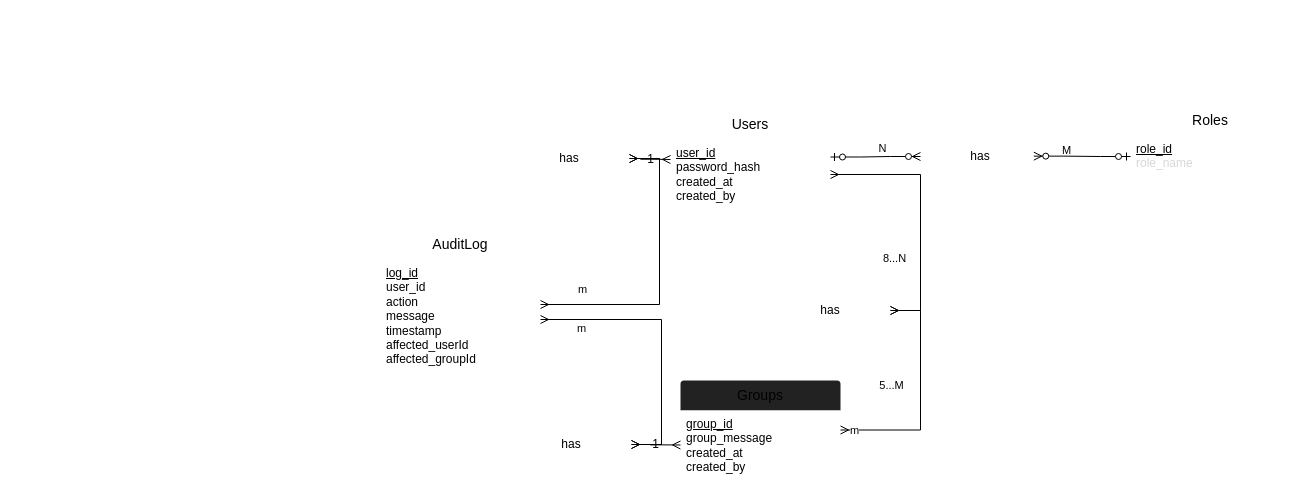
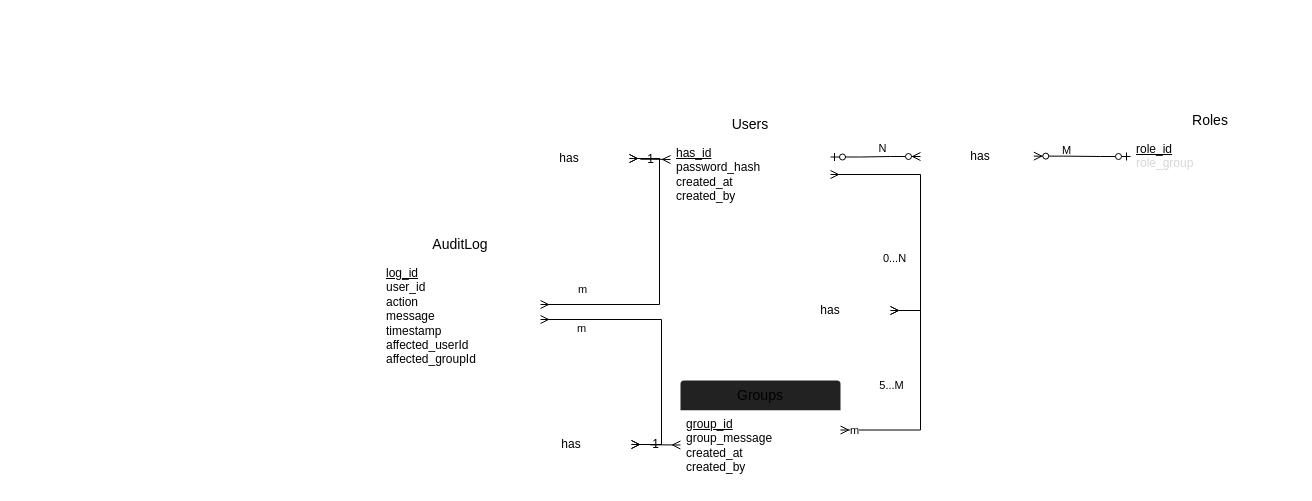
node "role_id role_name": label "role_id role_name" -> "role_id role_group"
node "user_id password_hash created_at created_by": label "user_id password_hash created_at created_by" -> "has_id password_hash created_at created_by"
node "8...N": label "8...N" -> "0...N"
